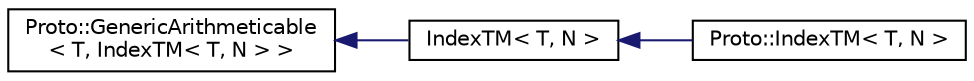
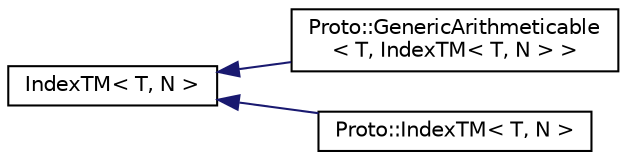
edge "IndexTM< T, N >" -> "Proto::GenericArithmeticable < T, IndexTM< T, N > >": reversed
